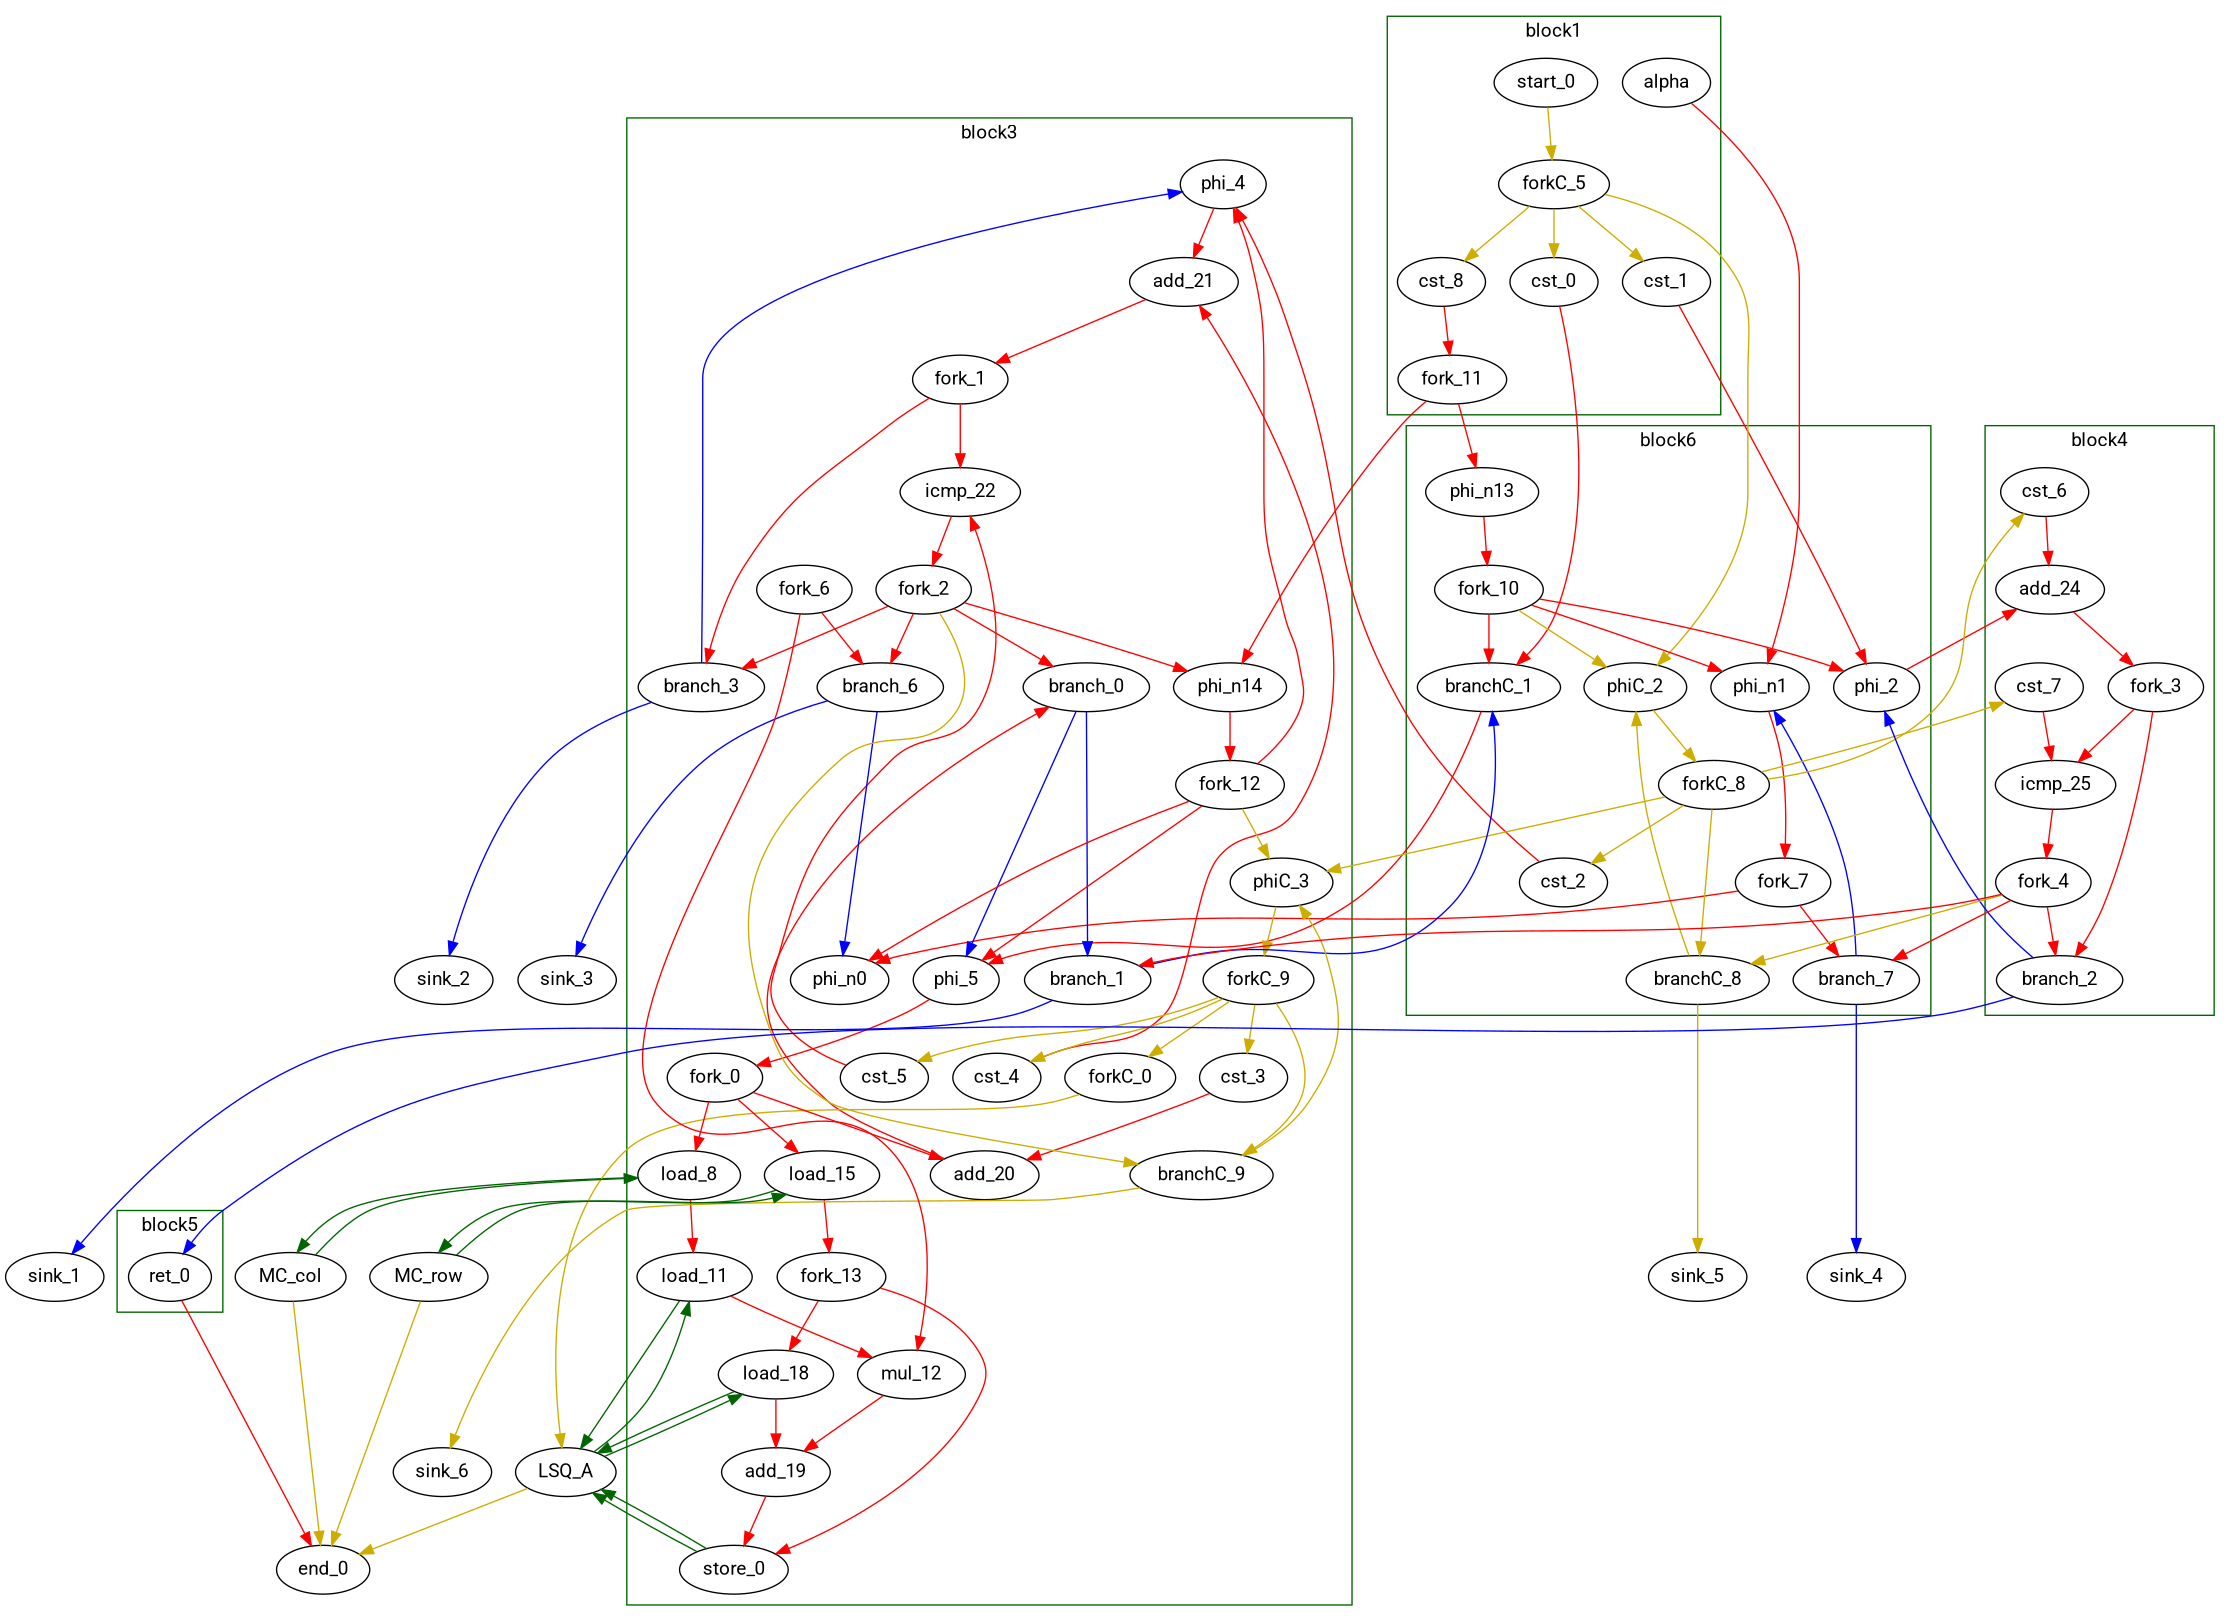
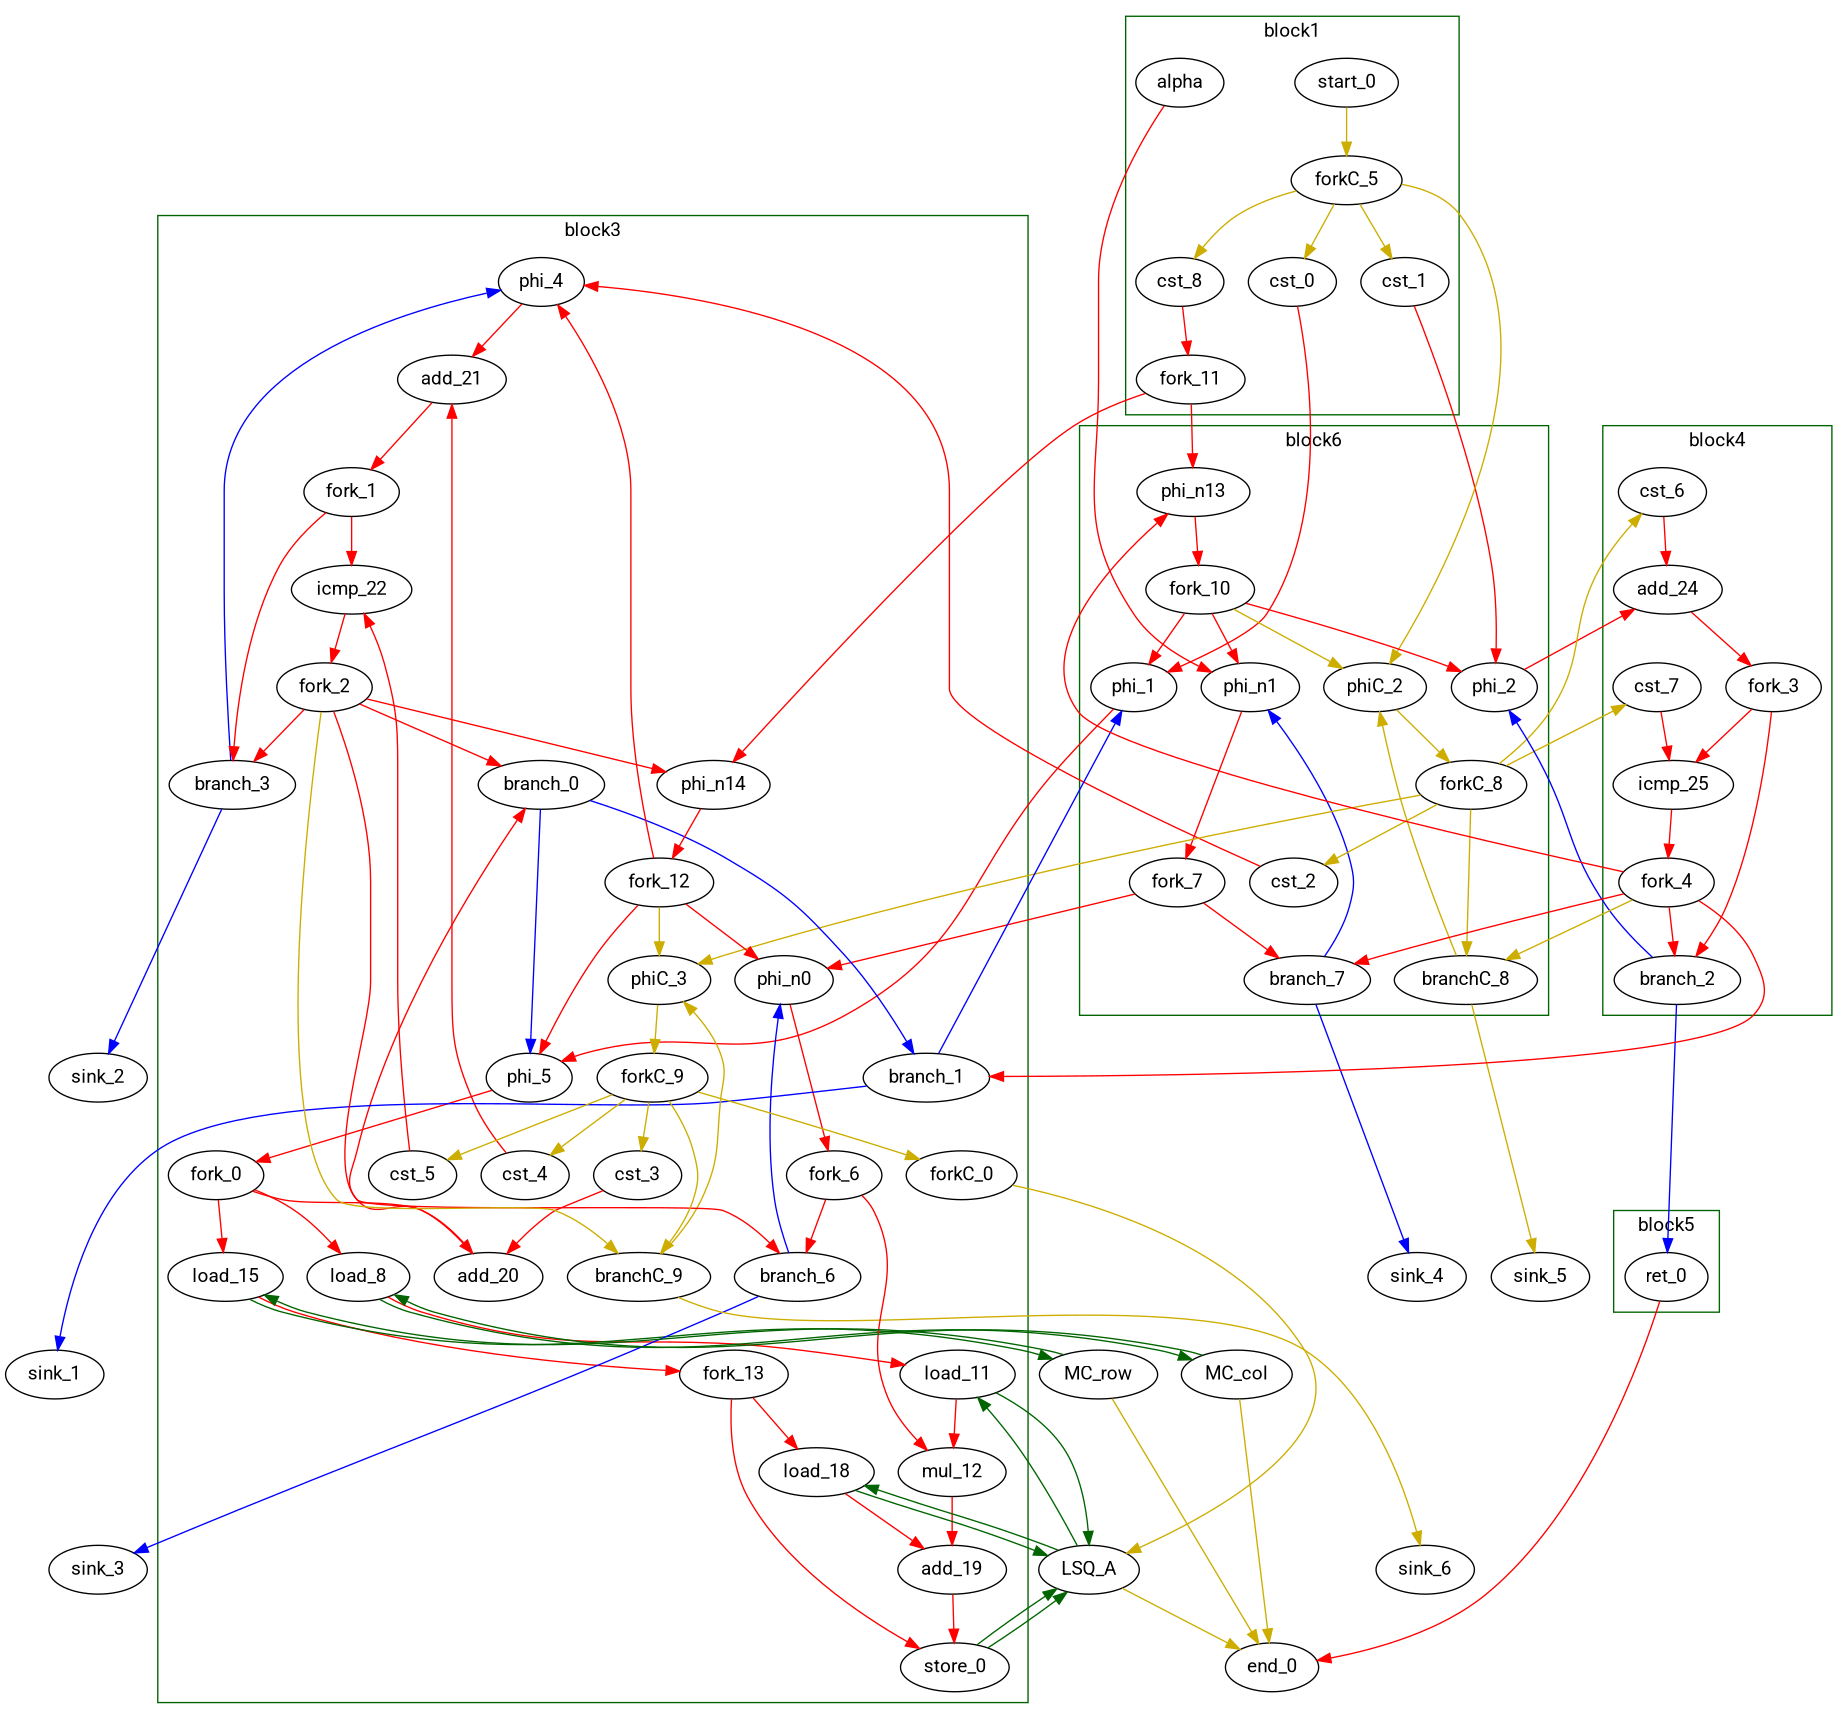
node "branchC_1": label "branchC_1" -> "phi_1"
edge "fork_4" -> "phi_n13": added
edge "phi_n0" -> "fork_6": added
